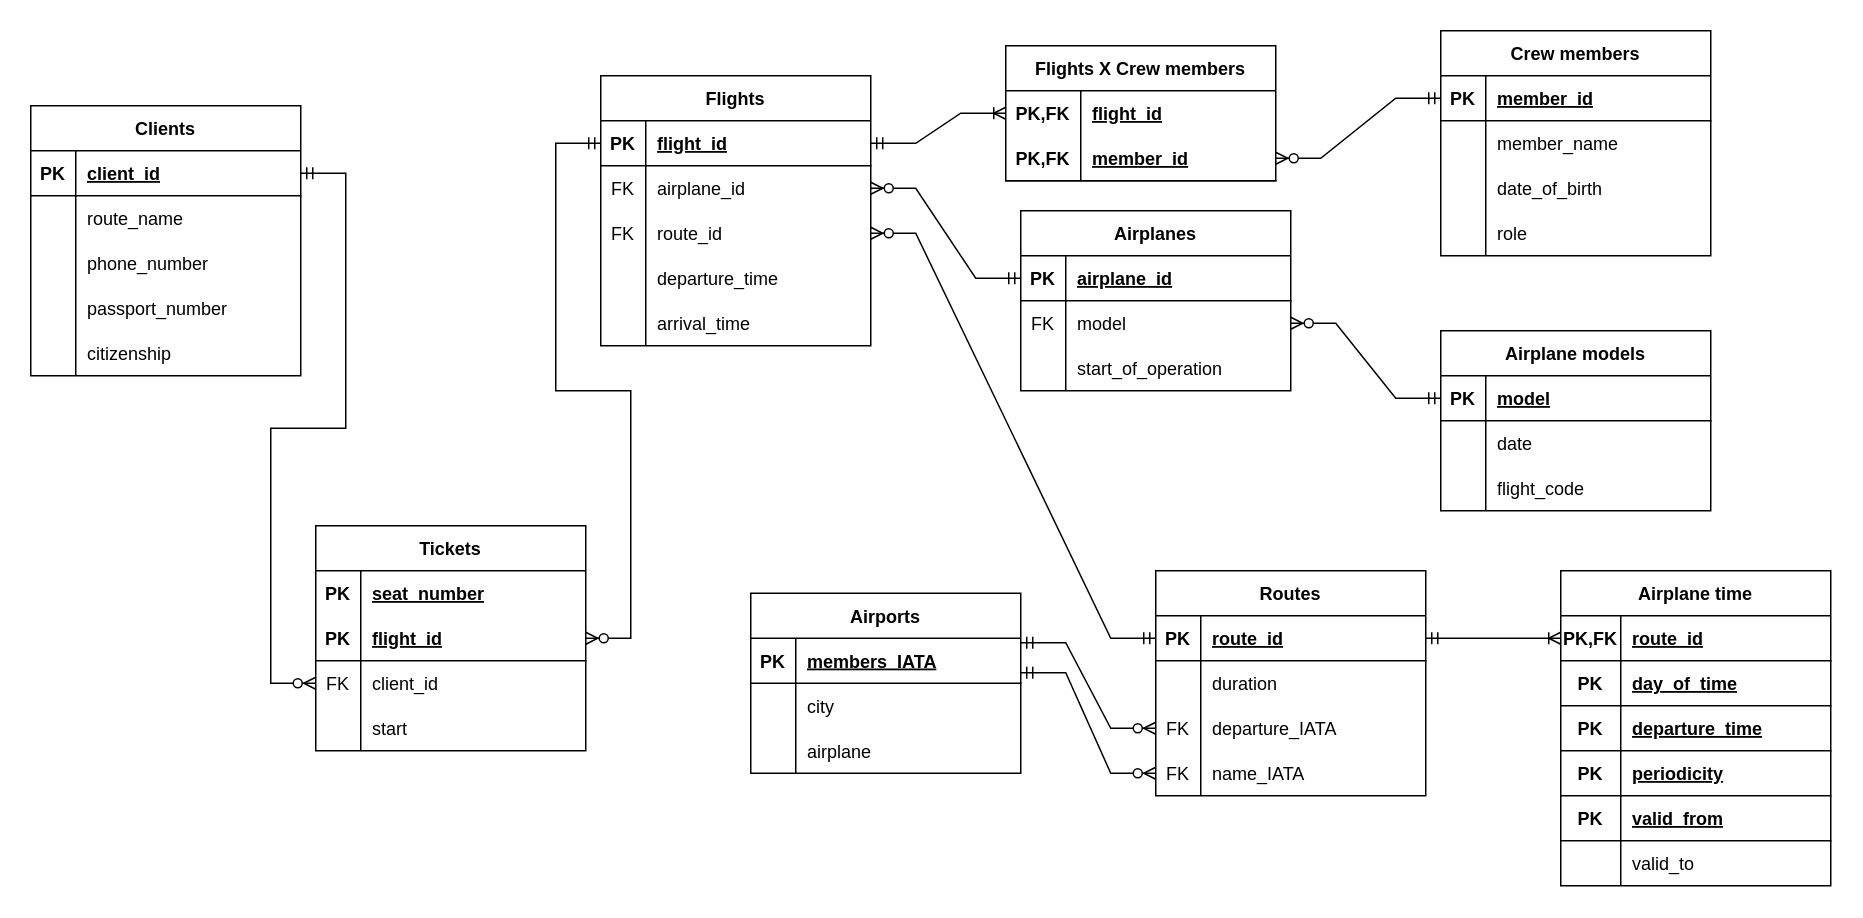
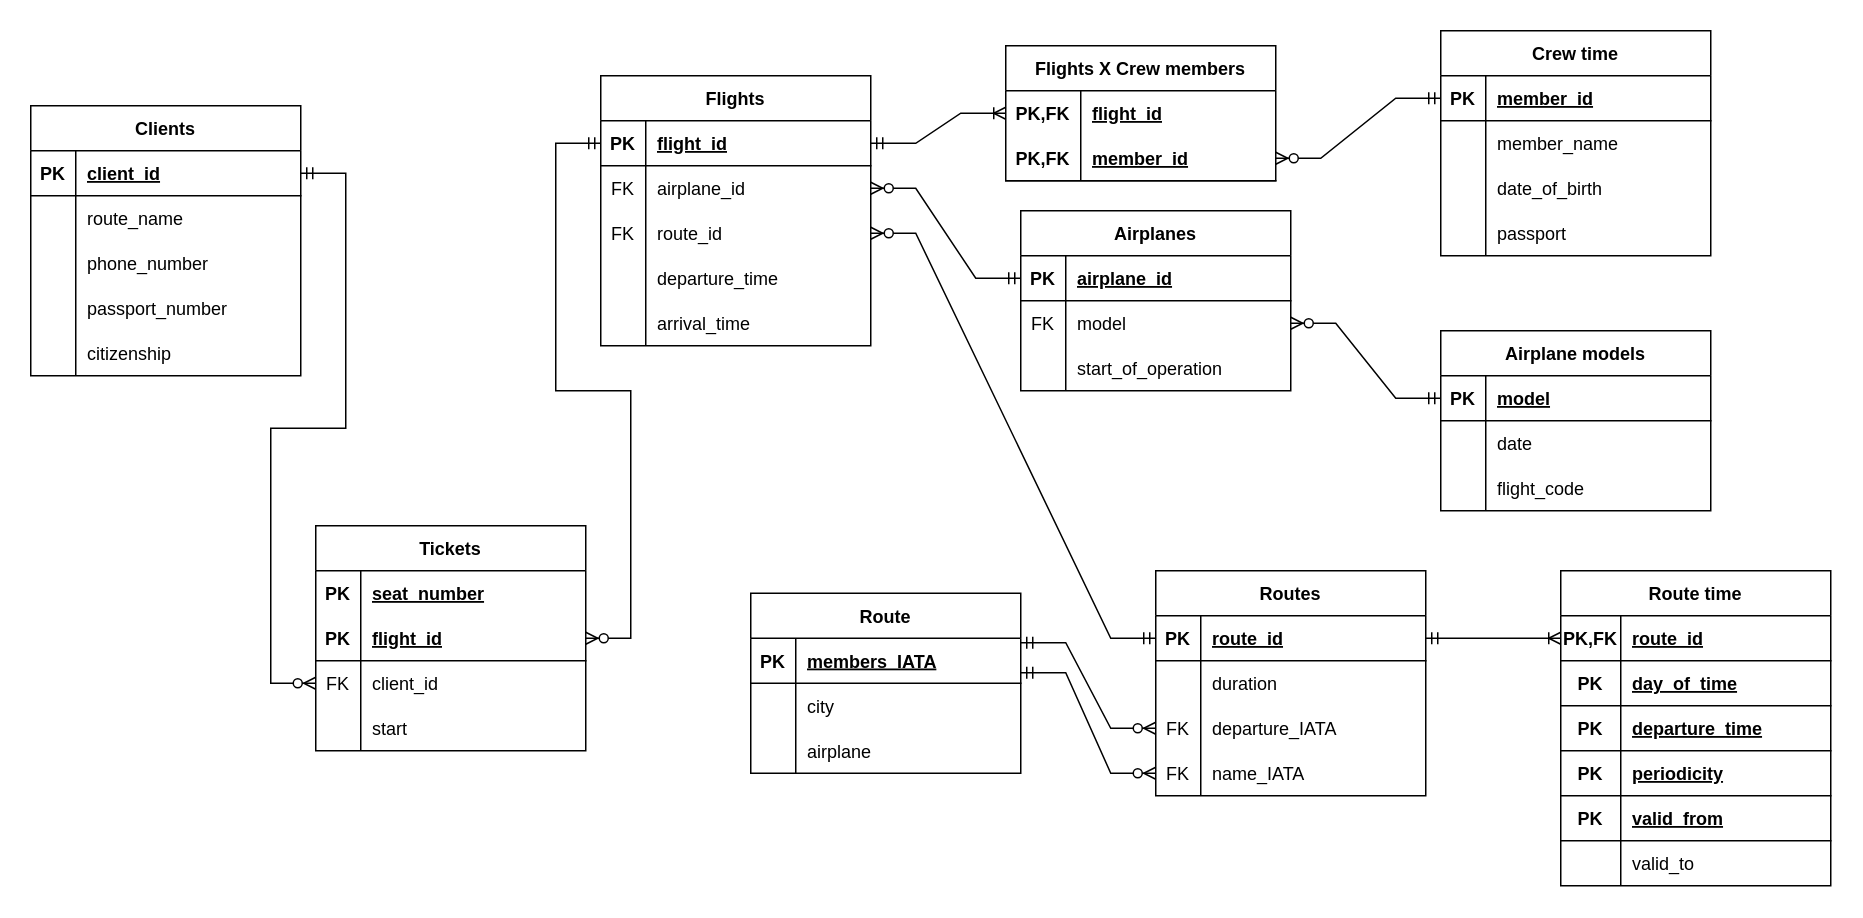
node "Crew members": label "Crew members" -> "Crew time"
node "role": label "role" -> "passport"
node "Airplane time": label "Airplane time" -> "Route time"
node "Airports": label "Airports" -> "Route"
